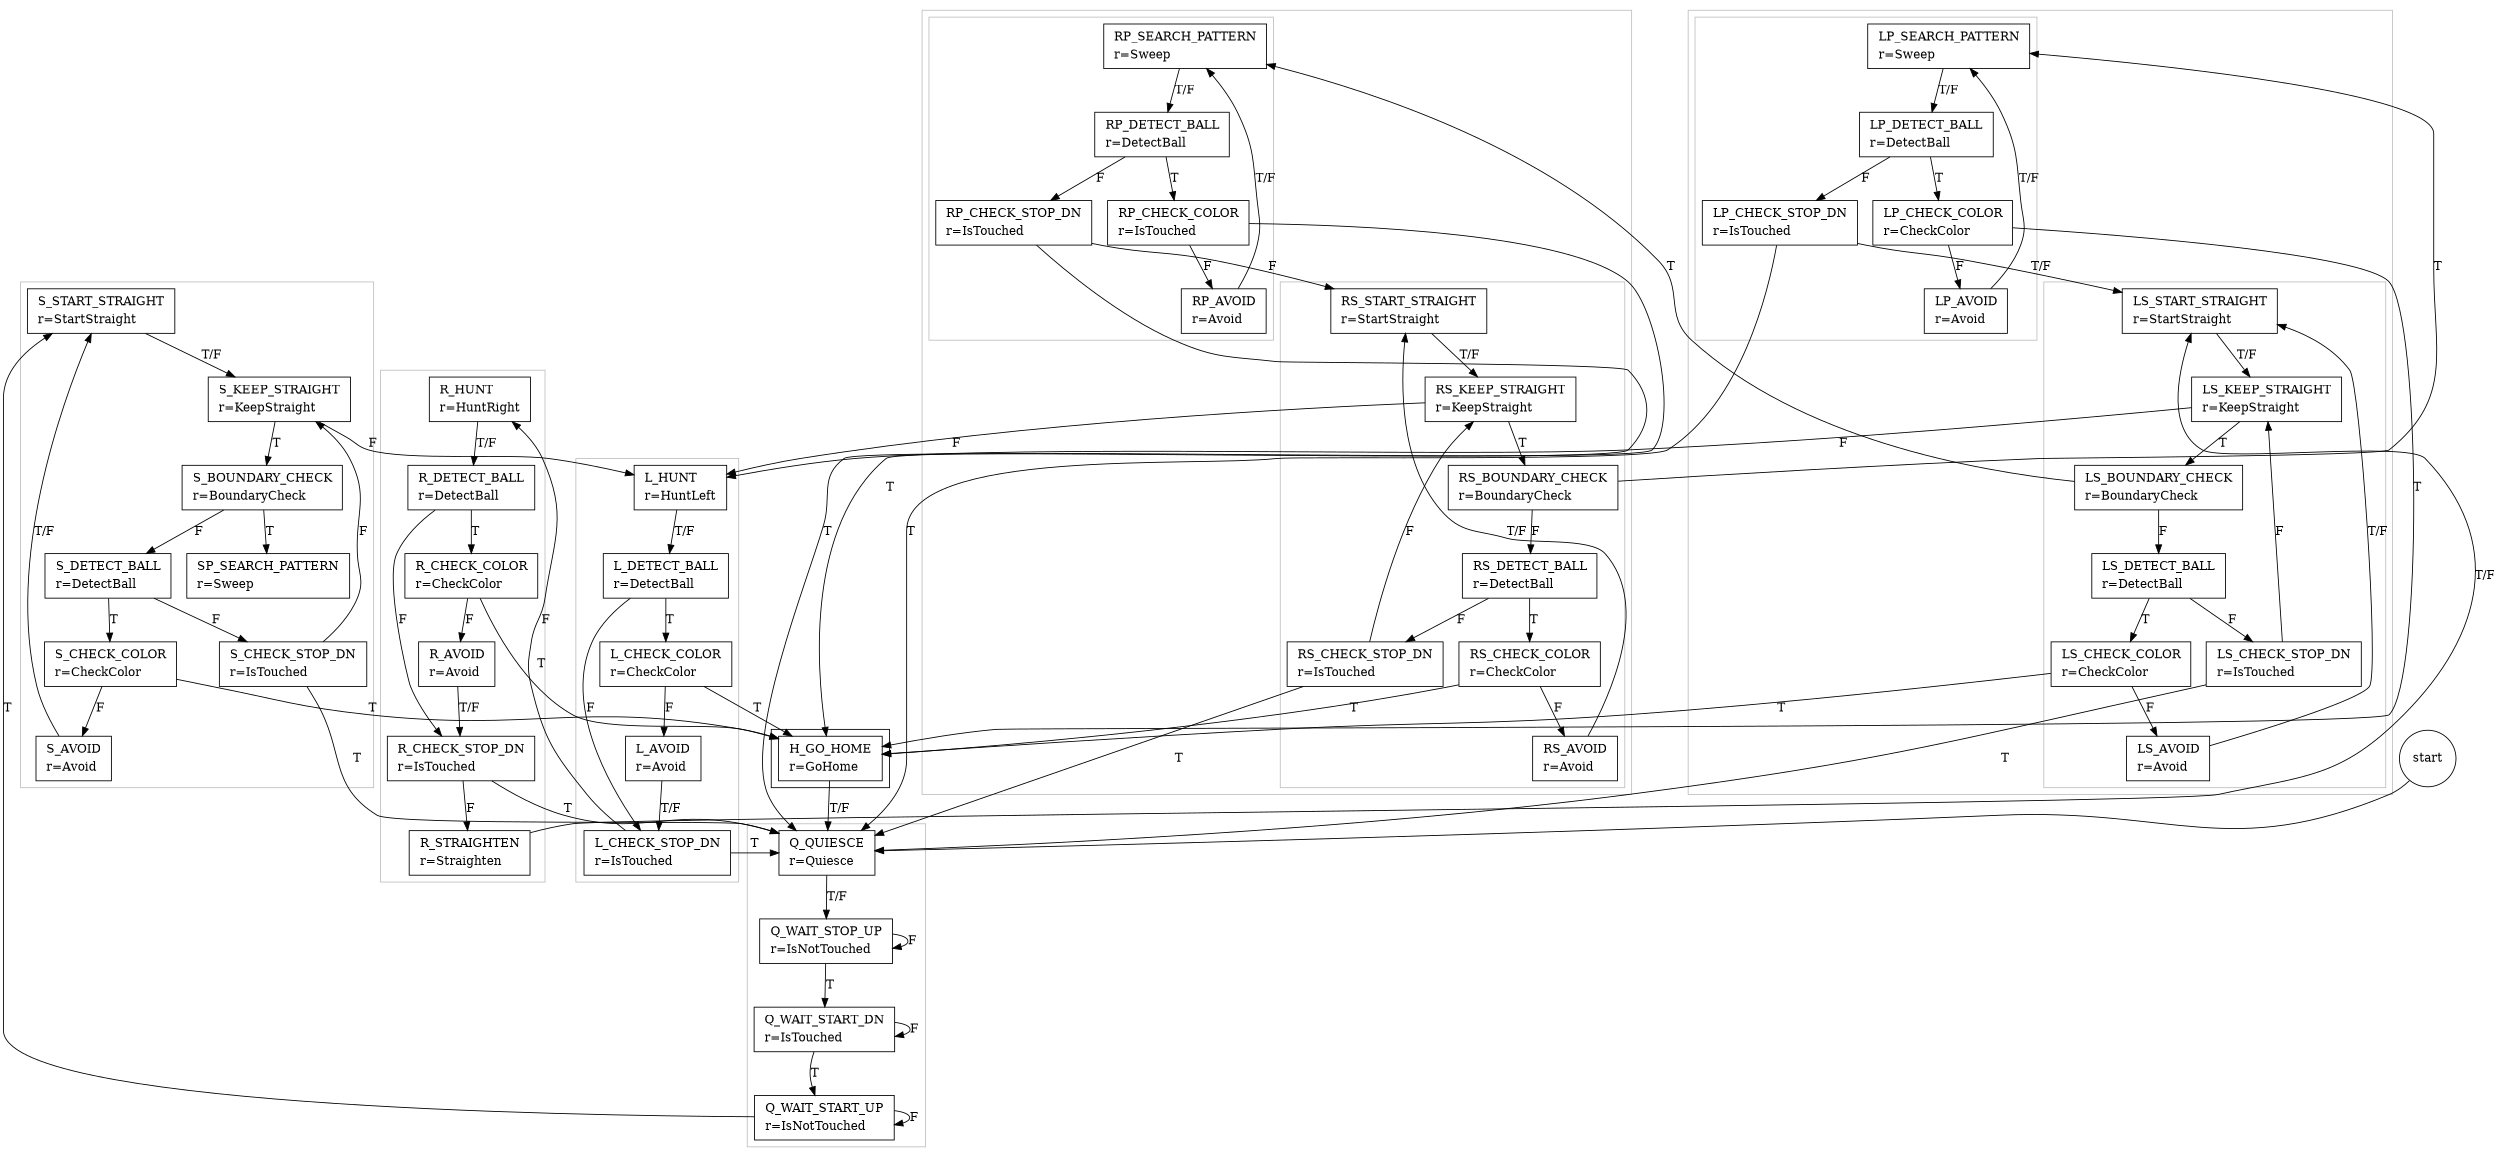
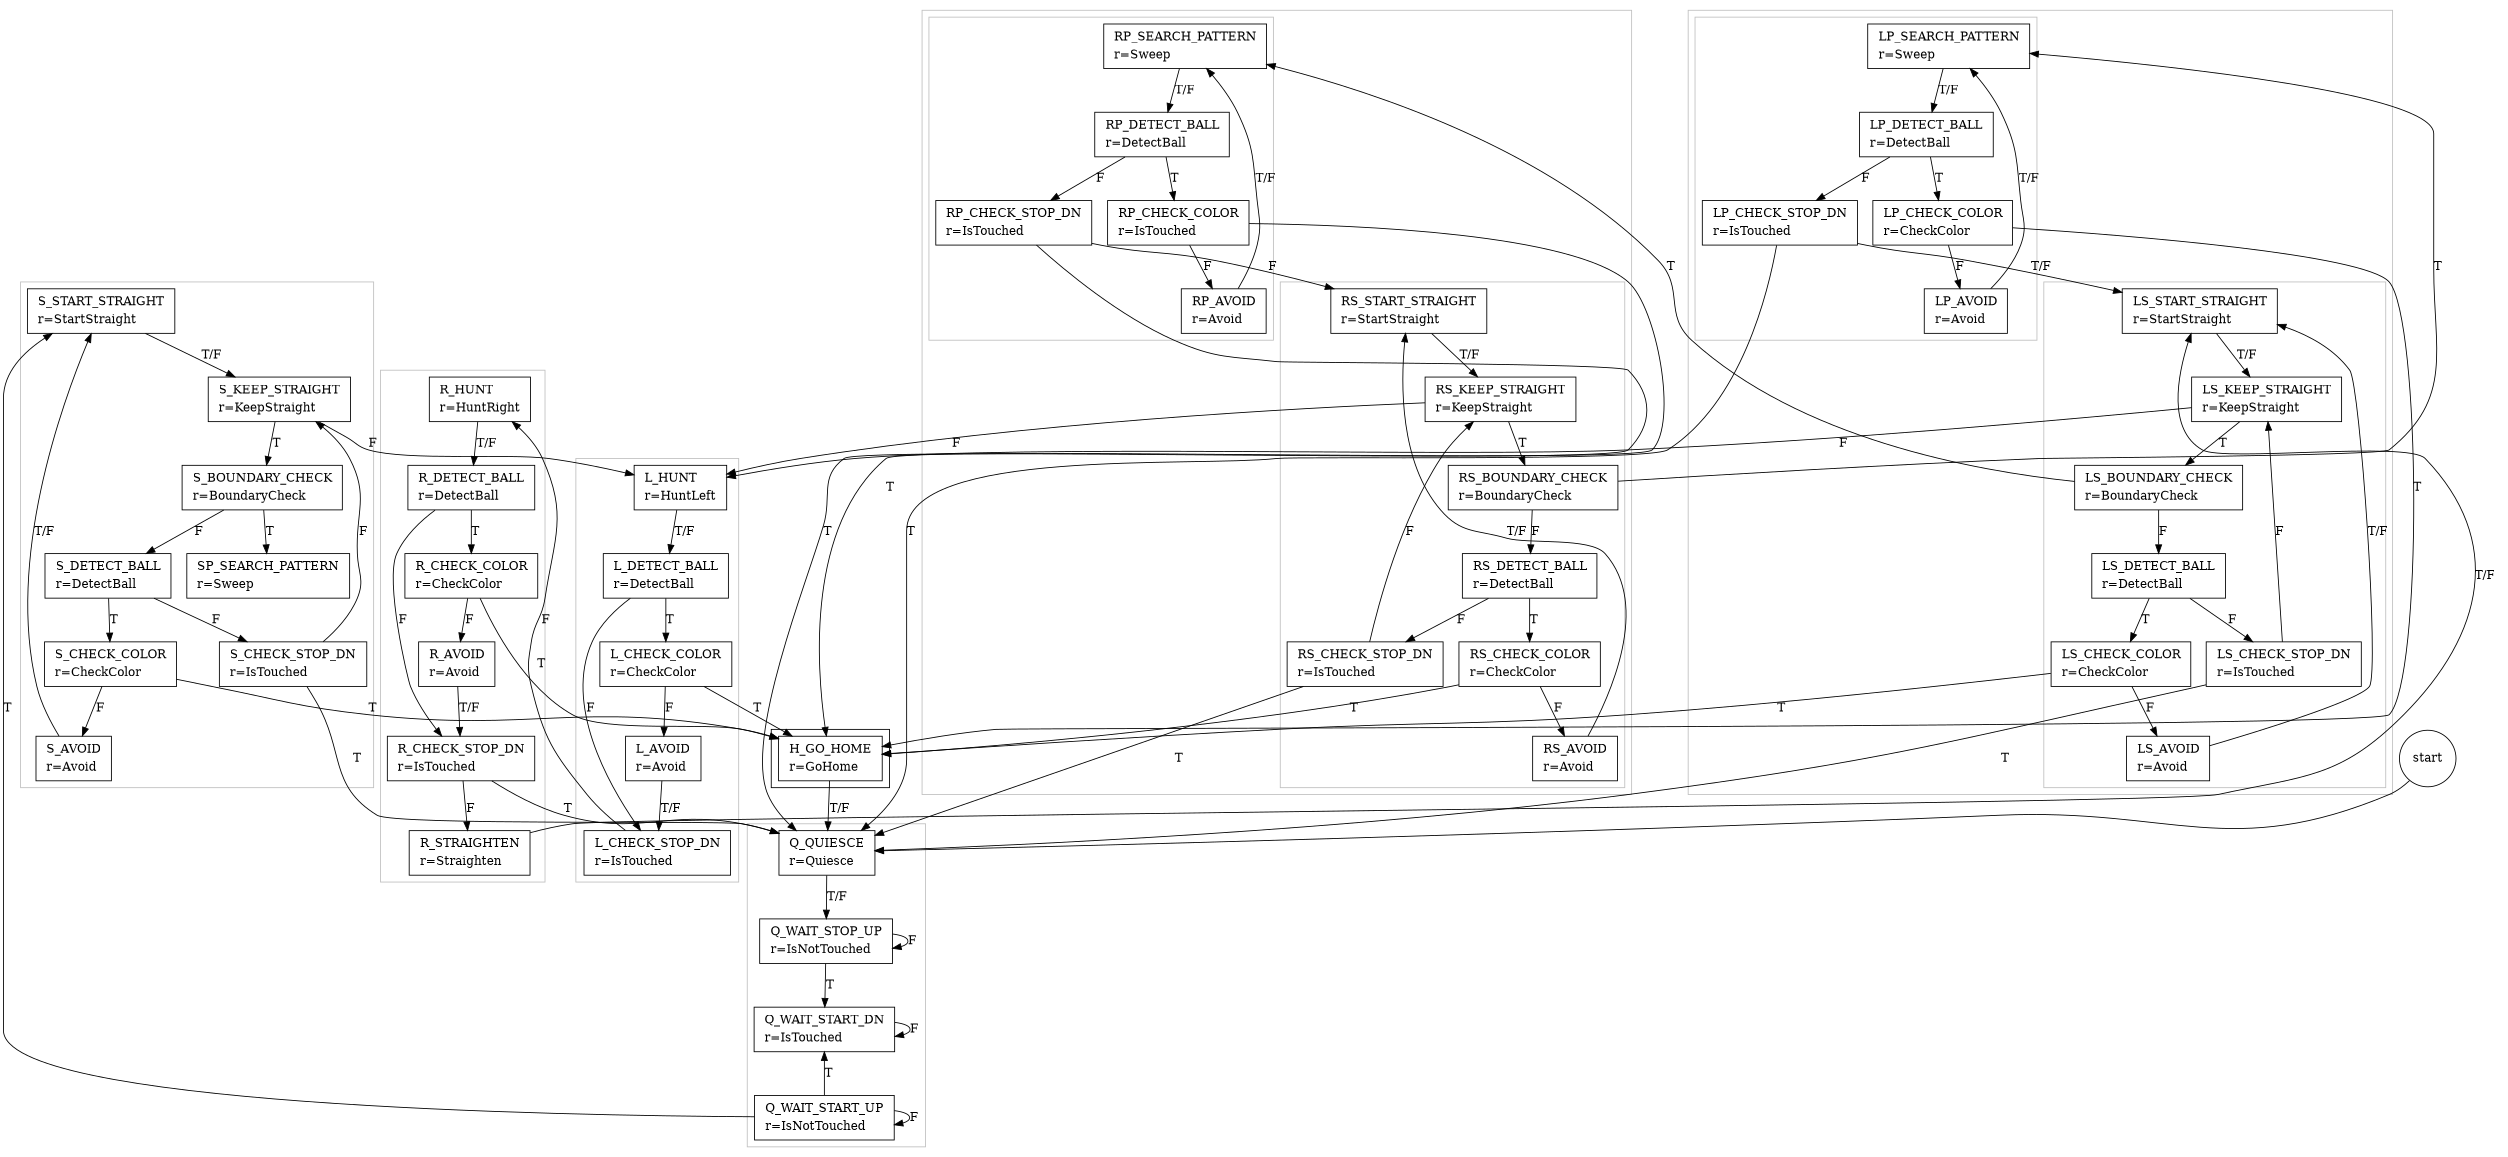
edge "L_CHECK_STOP_DN" -> "Q_QUIESCE": removed, label "T"
edge "Q_WAIT_START_DN" -> "Q_WAIT_START_UP": reversed
